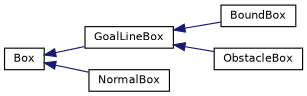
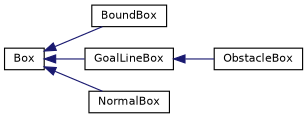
edge "BoundBox" -> "GoalLineBox": now "BoundBox" -> "Box"
